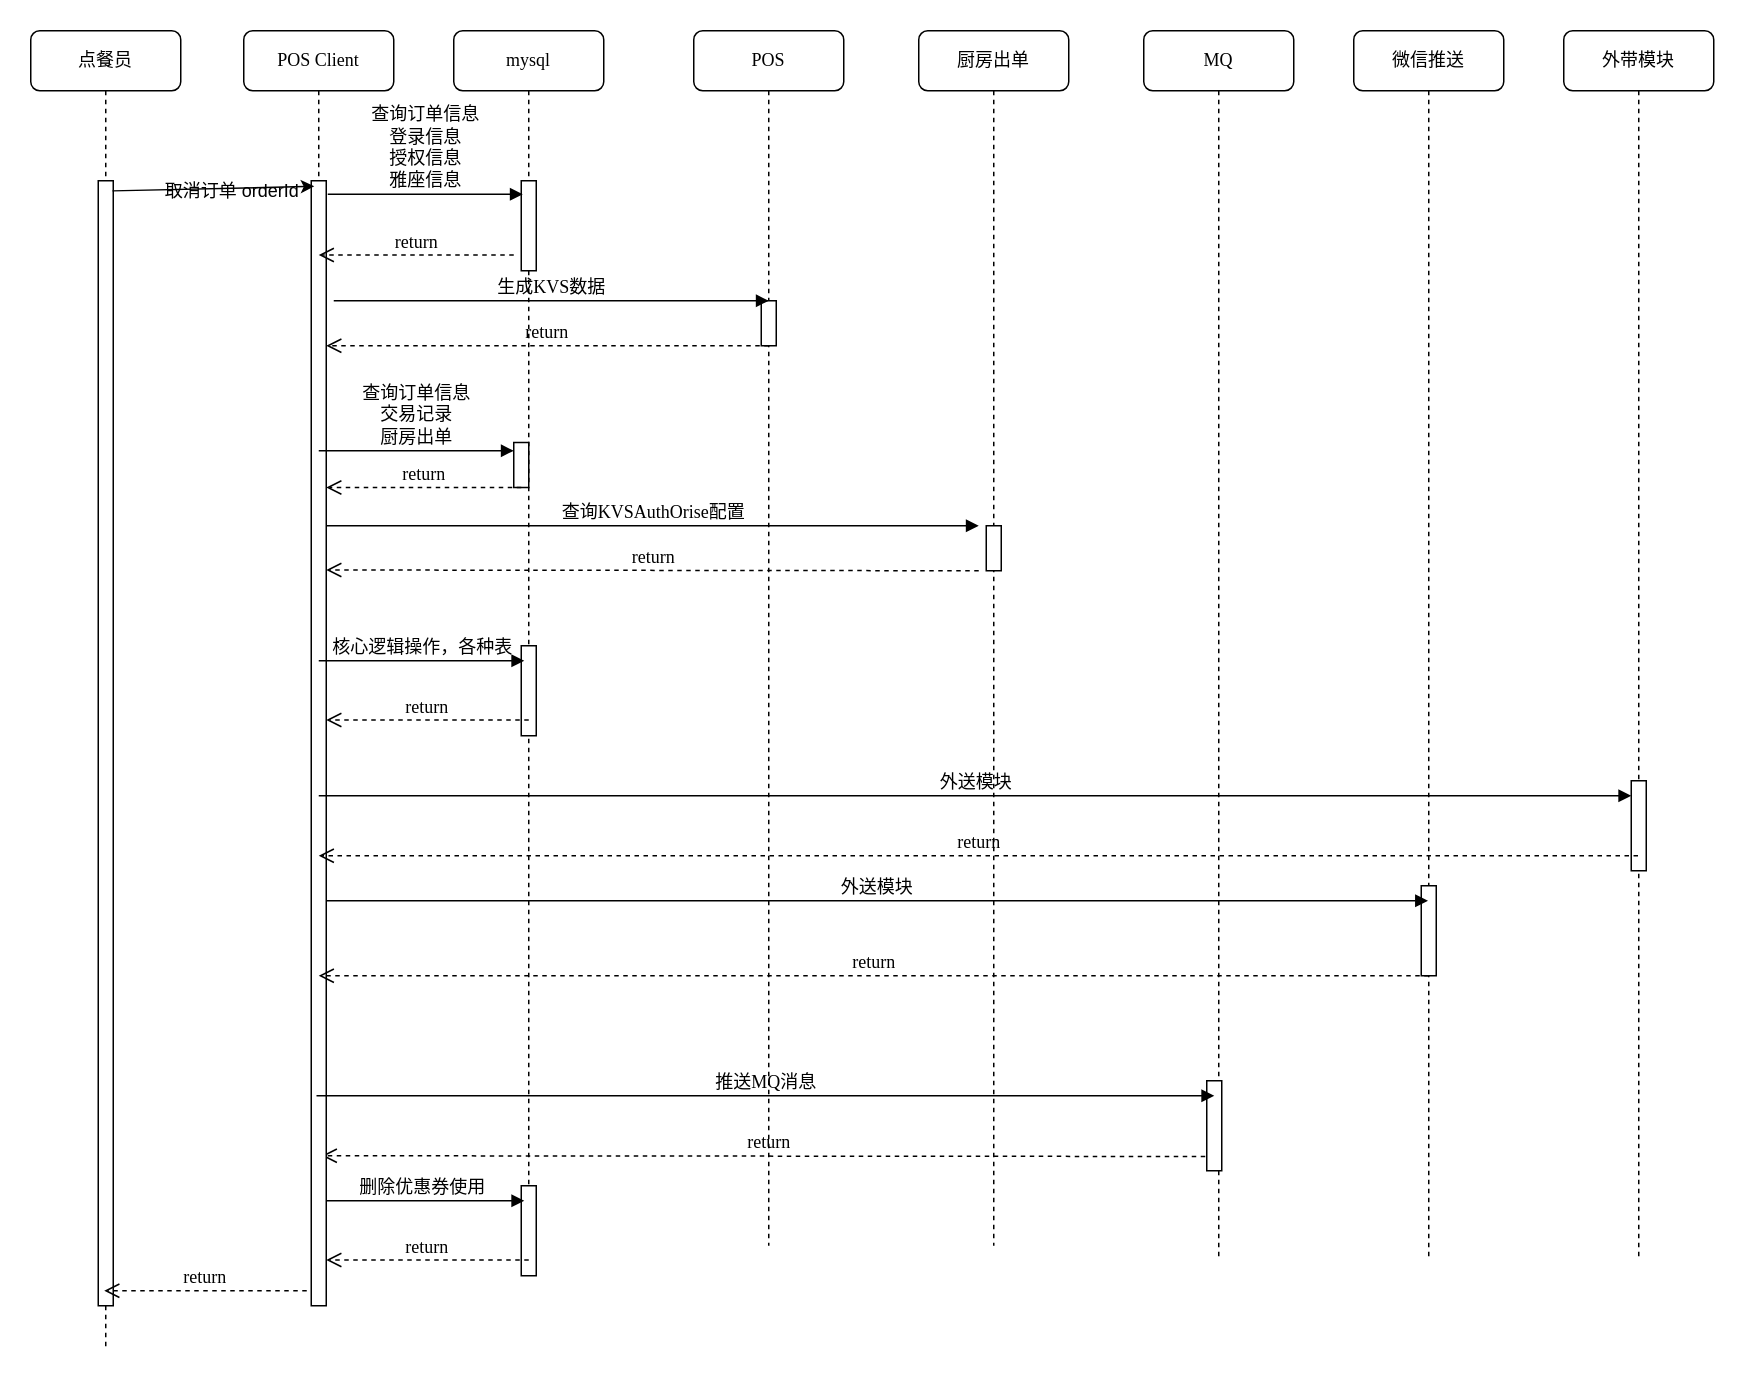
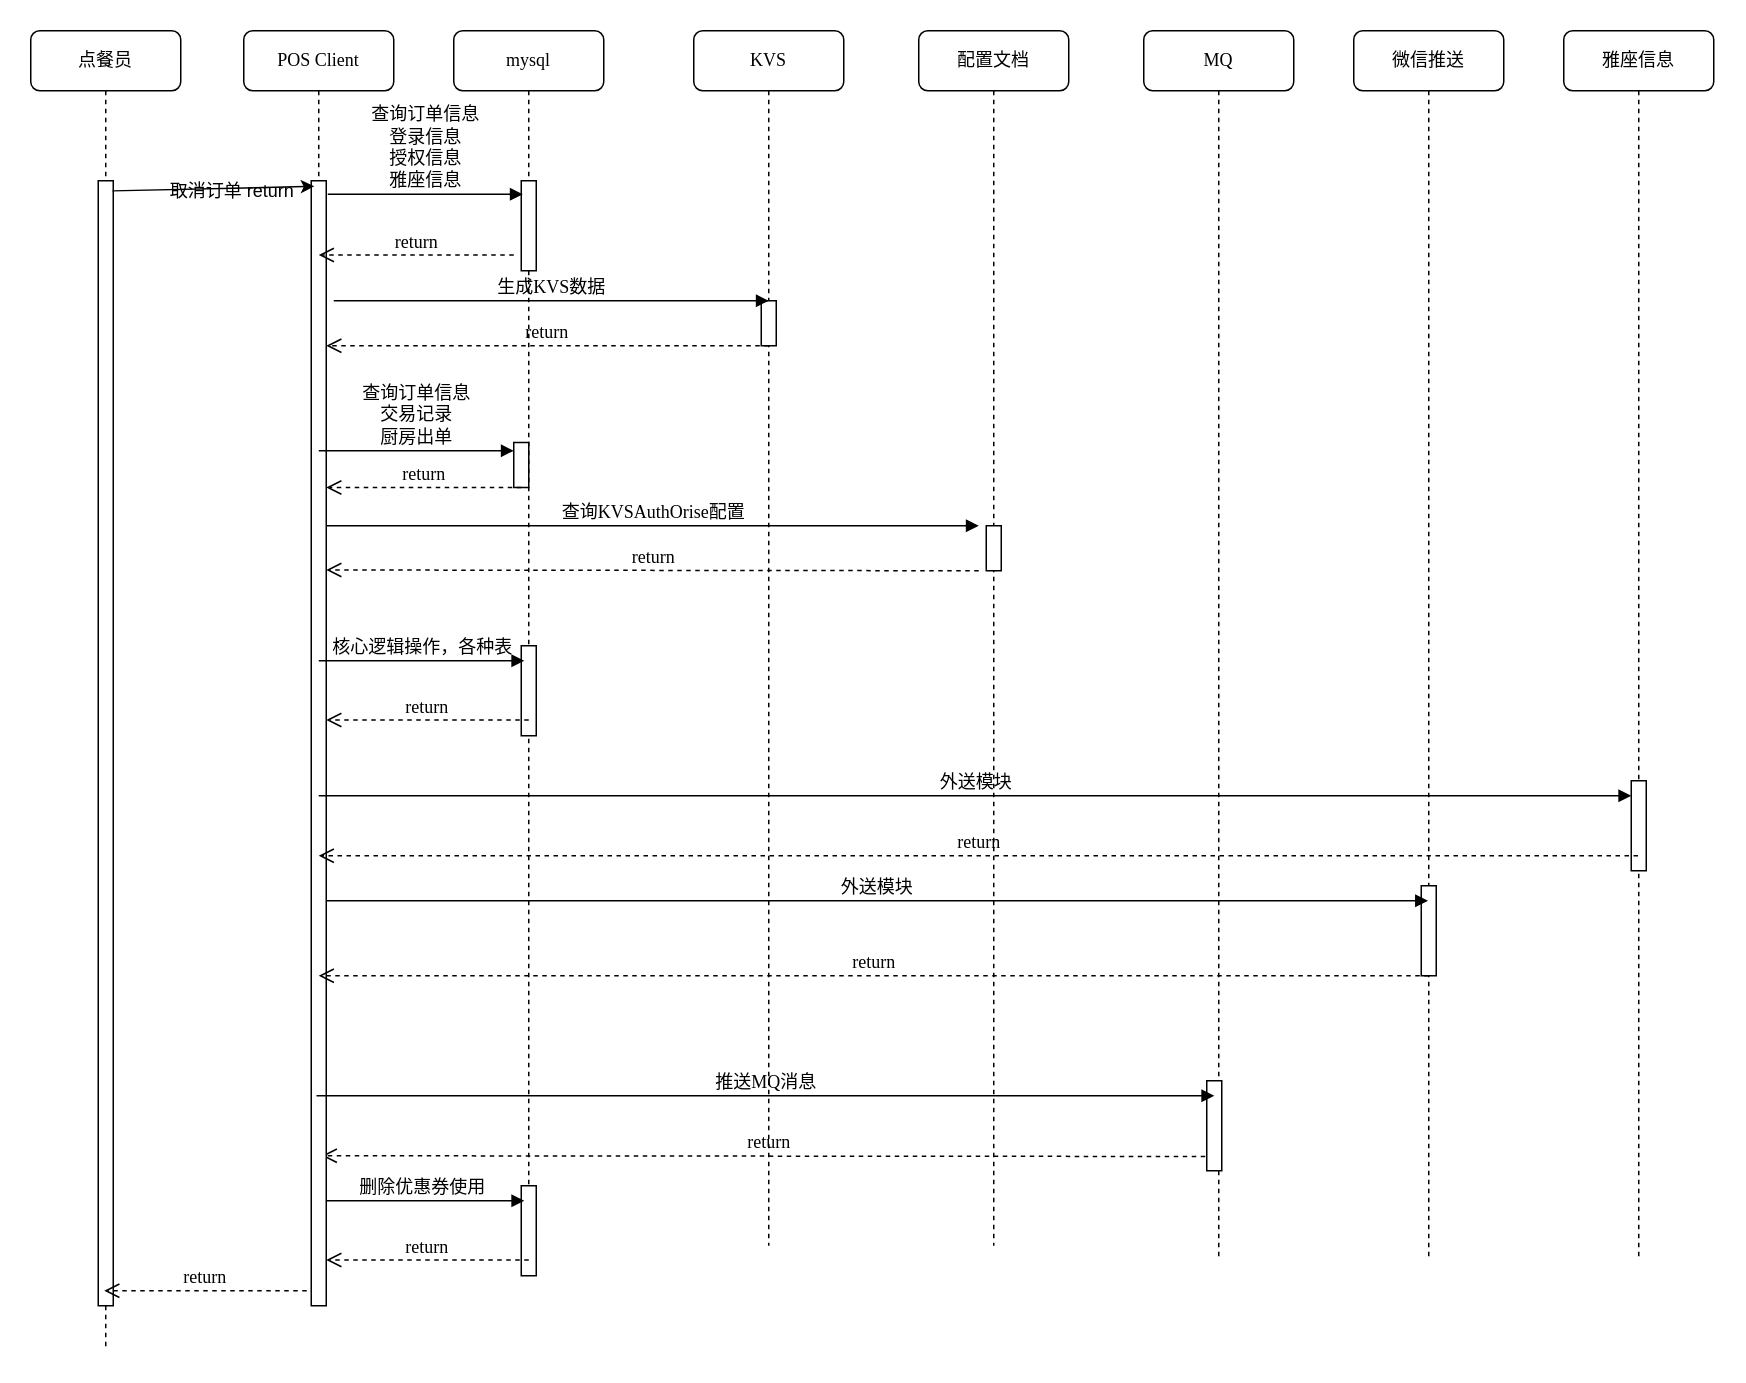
node "POS": label "POS" -> "KVS"
node "厨房出单": label "厨房出单" -> "配置文档"
node "外带模块": label "外带模块" -> "雅座信息"
node "取消订单 orderId": label "取消订单 orderId" -> "取消订单 return"
